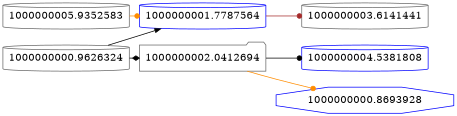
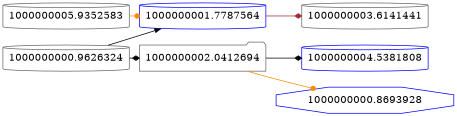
edge "1000000001.7787564" -> "1000000003.6141441": arrowhead dot -> diamond
edge "1000000002.0412694" -> "1000000004.5381808": arrowhead dot -> diamond
